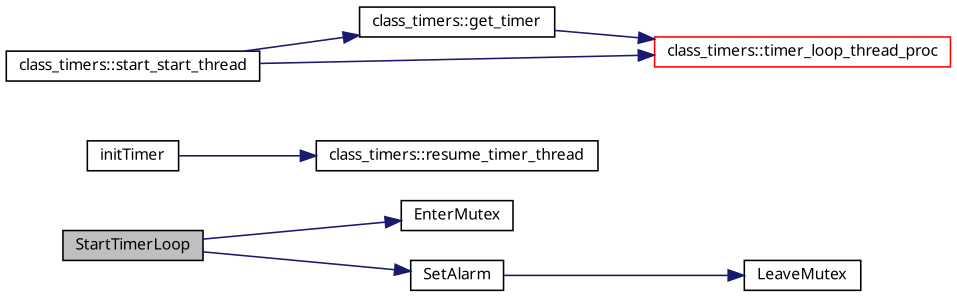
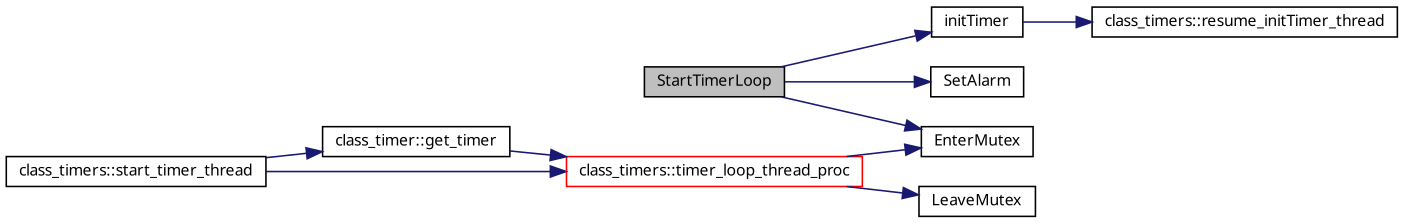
node "class_timers::get_timer": label "class_timers::get_timer" -> "class_timer::get_timer"
edge "StartTimerLoop" -> "initTimer": added
node "class_timers::start_start_thread": label "class_timers::start_start_thread" -> "class_timers::start_timer_thread"
edge "class_timers::timer_loop_thread_proc" -> "EnterMutex": added
node "class_timers::resume_timer_thread": label "class_timers::resume_timer_thread" -> "class_timers::resume_initTimer_thread"
edge "SetAlarm" -> "LeaveMutex": now "class_timers::timer_loop_thread_proc" -> "LeaveMutex"
